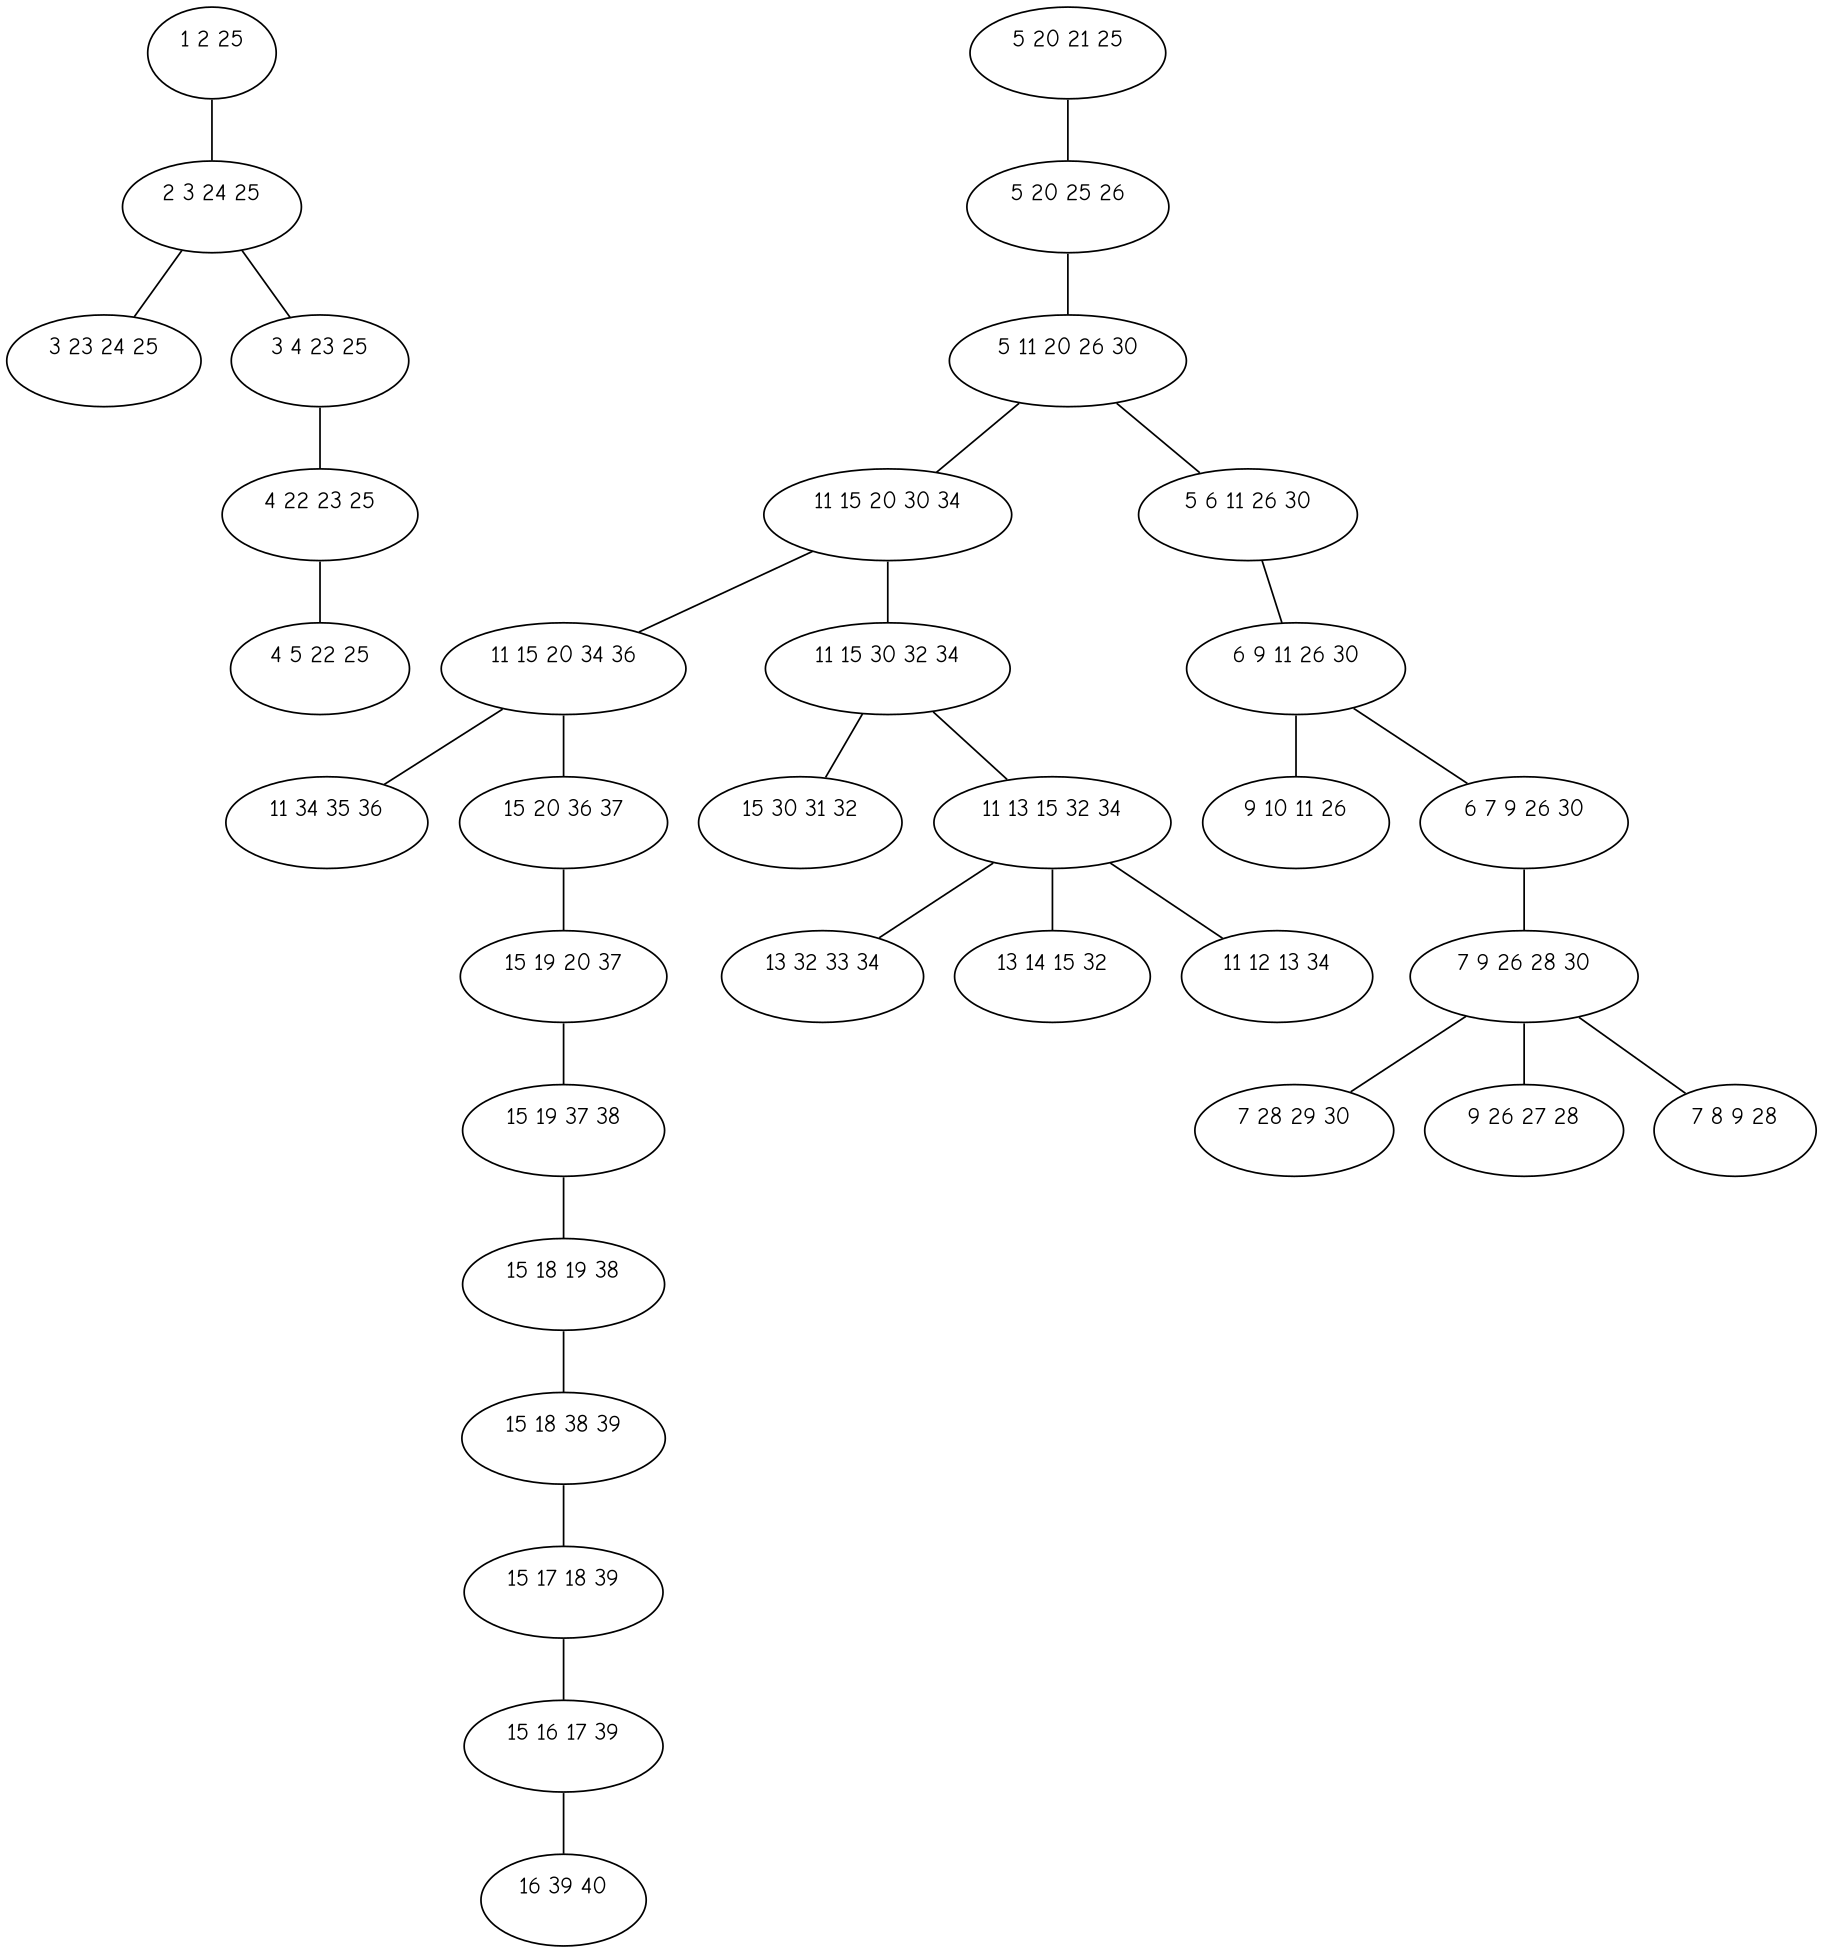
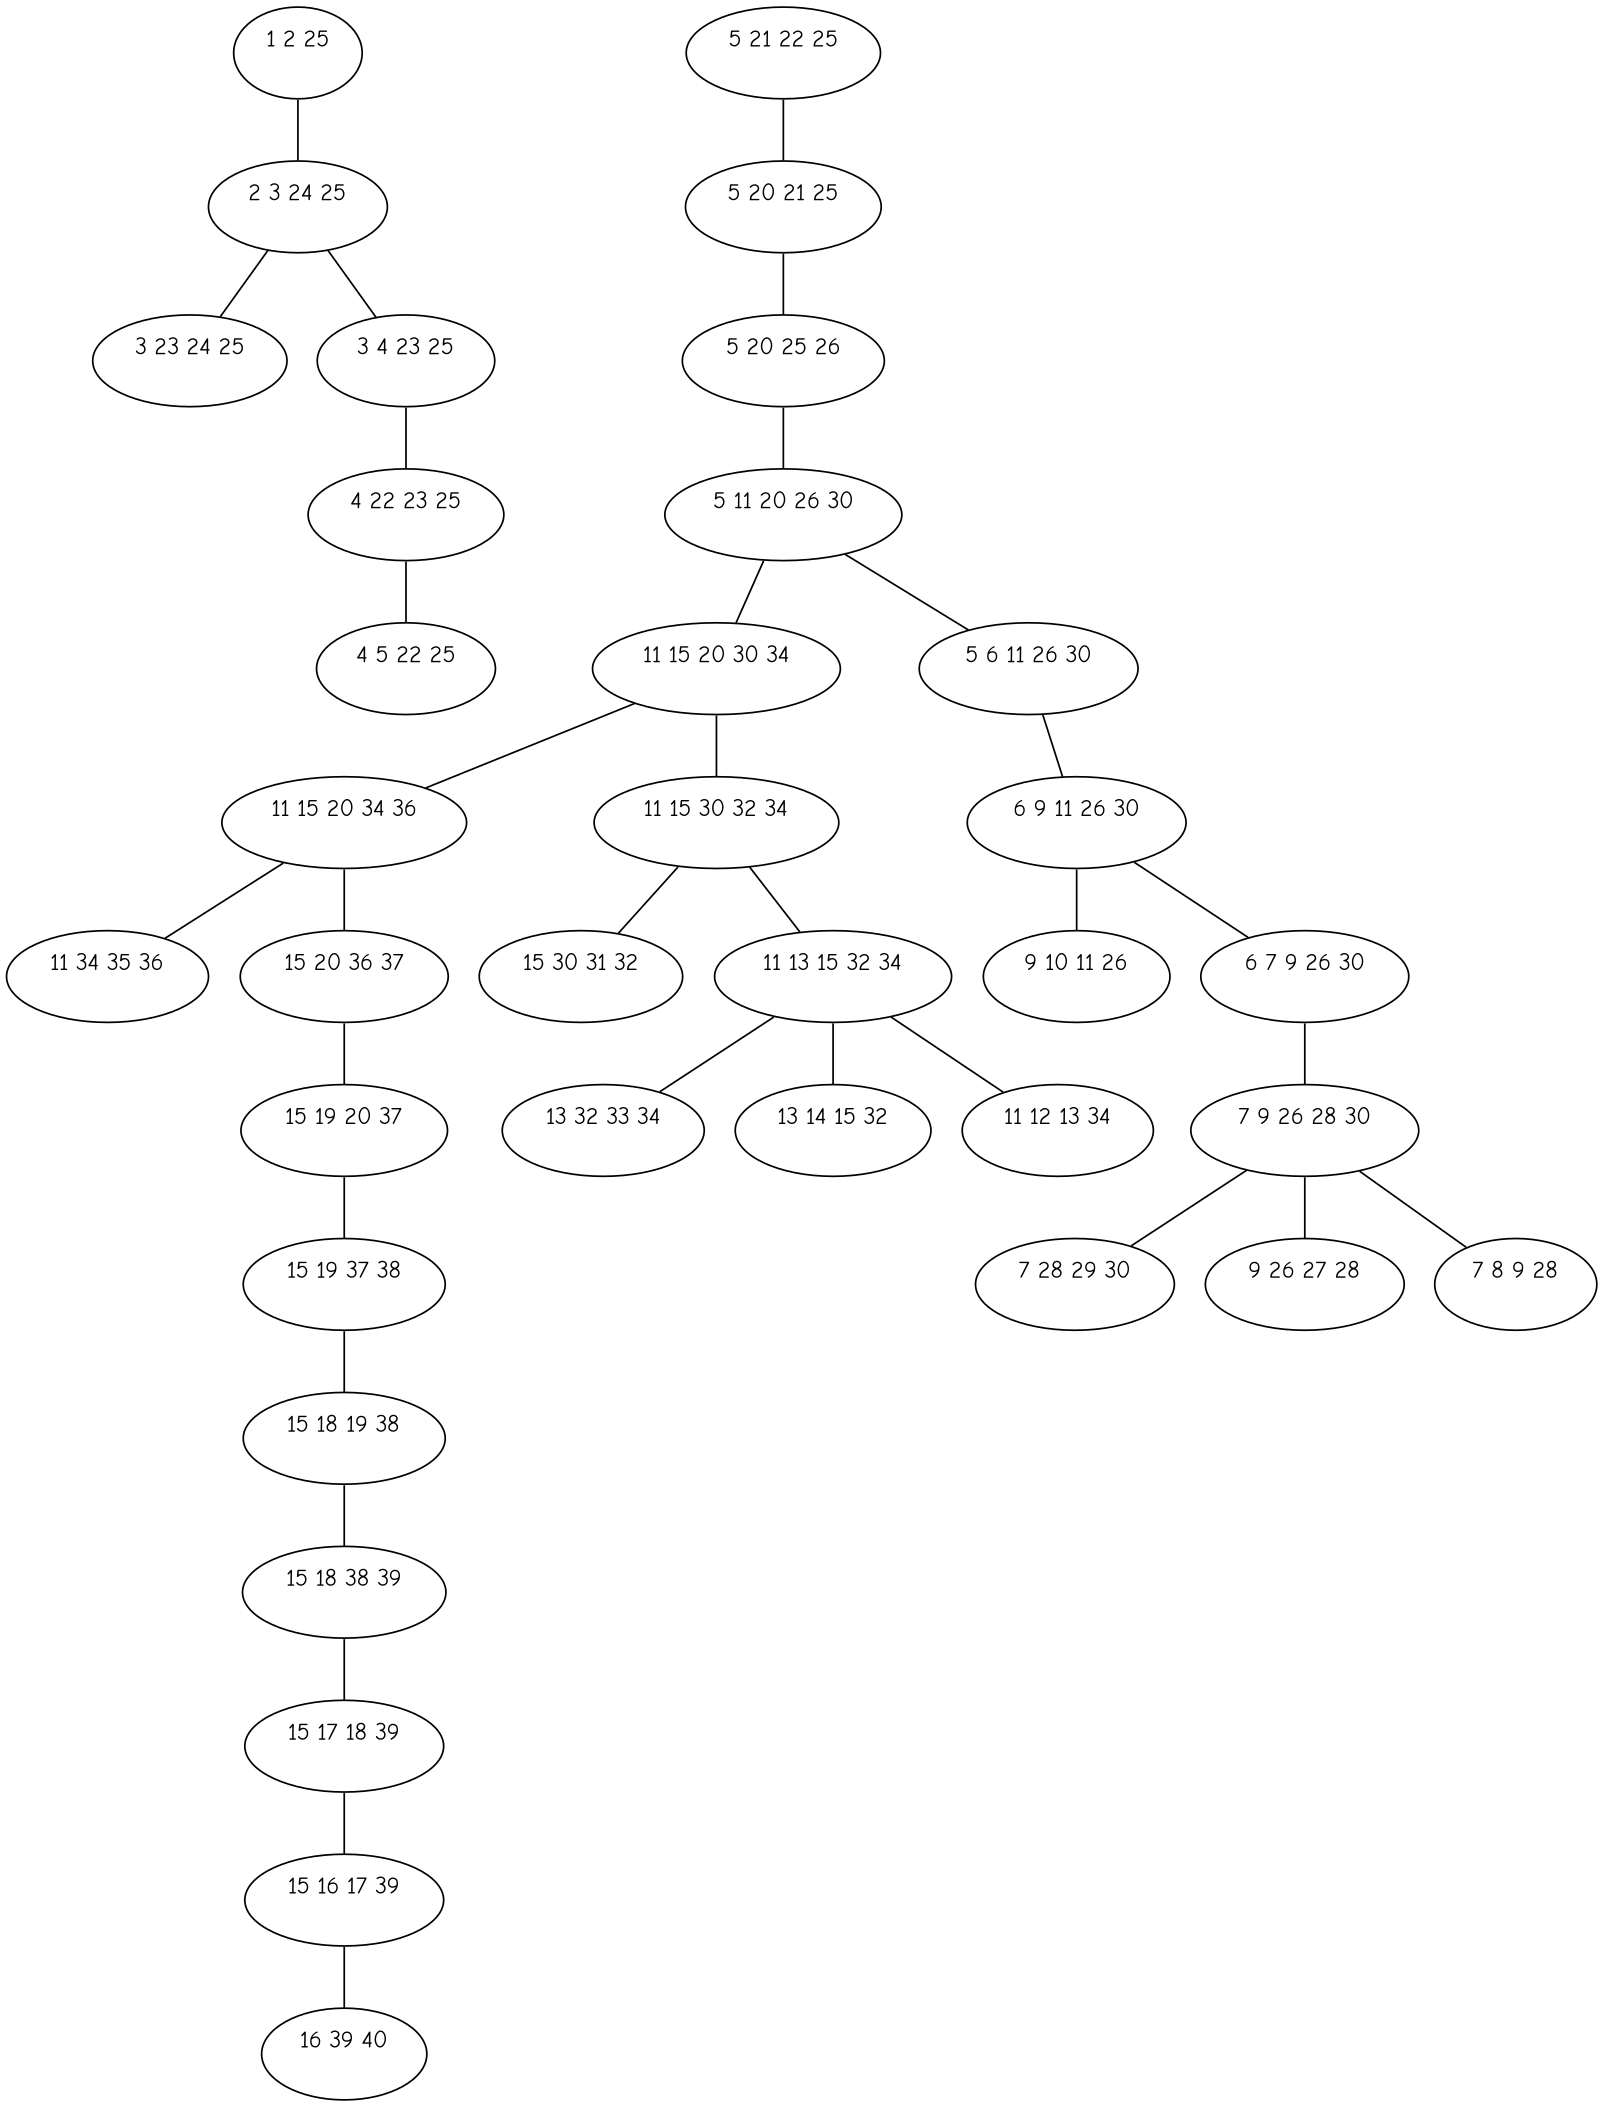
node "5 21 22 25": added
